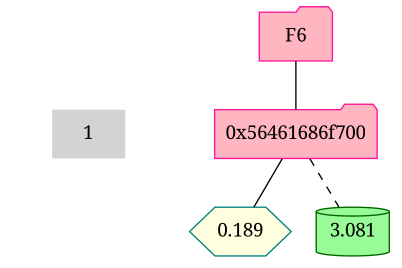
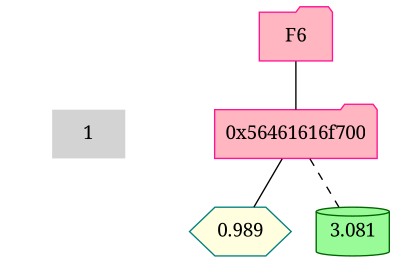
node "0x56461686f700": label "0x56461686f700" -> "0x56461616f700"
node "0.189": label "0.189" -> "0.989"
